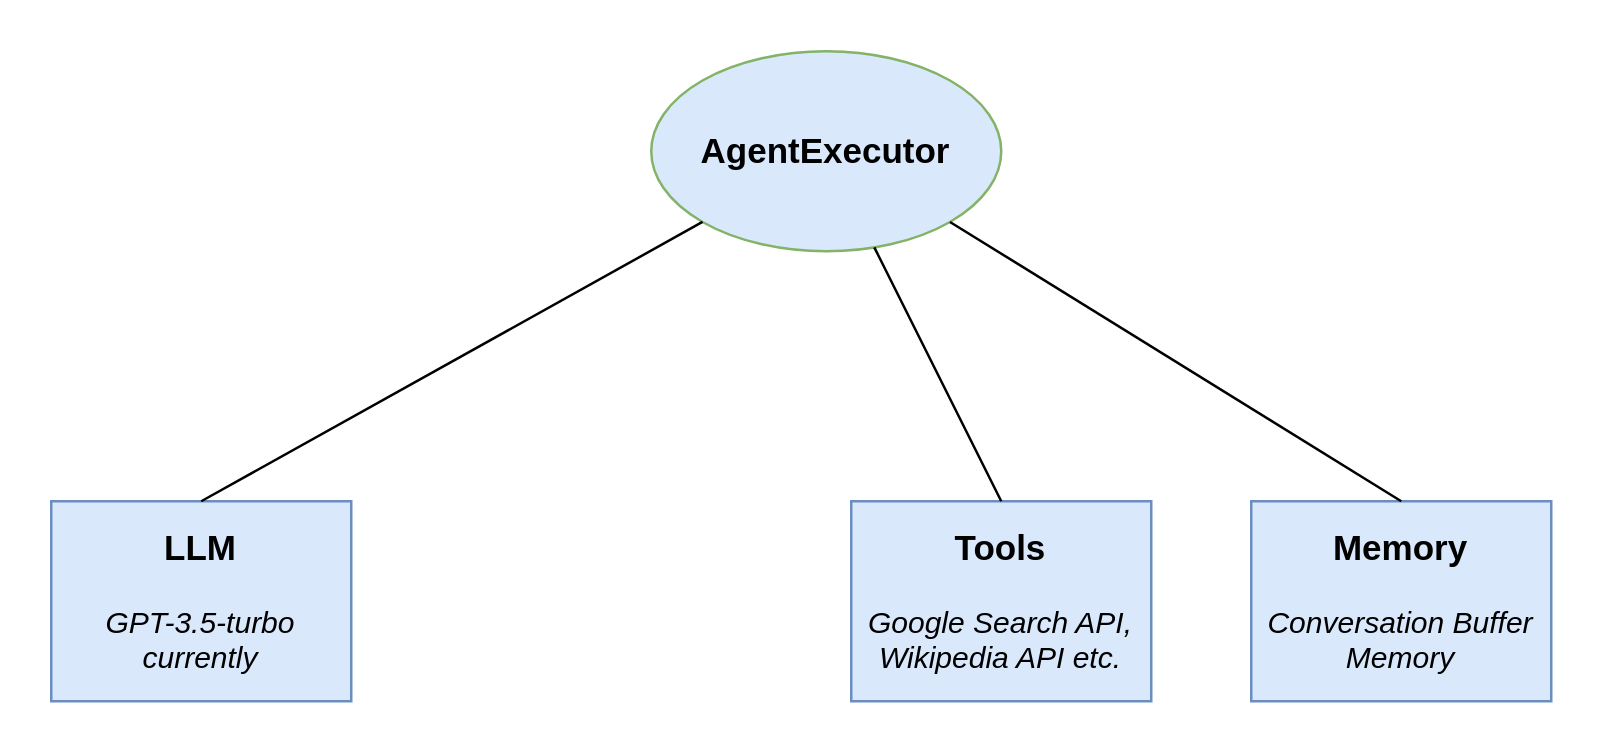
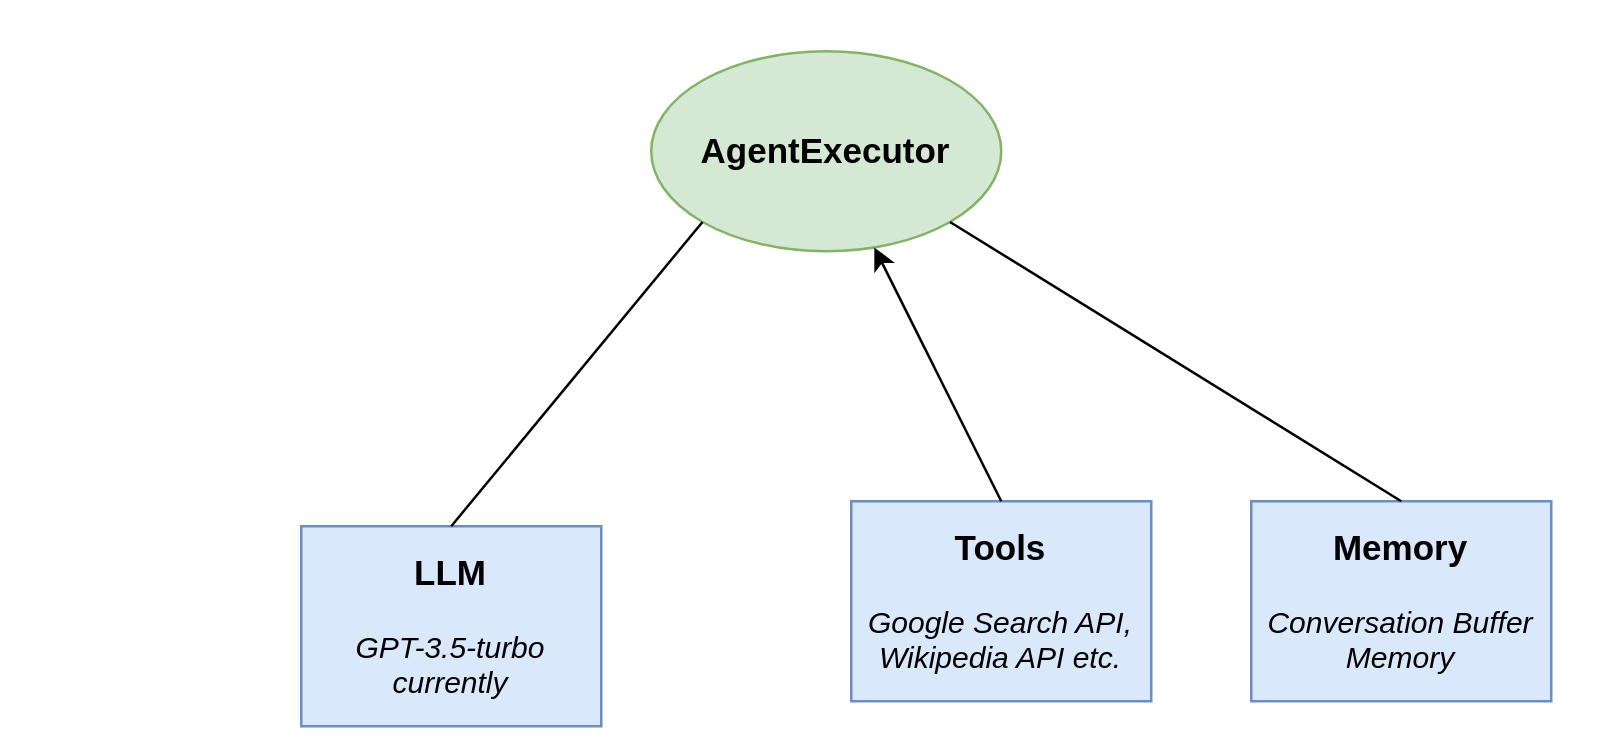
node "AgentExecutor": fillcolor #dae8fc -> #d5e8d4
edge "AgentExecutor" -- "Tools Google Search API, Wikipedia API etc.": arrowhead none -> classic
node "LLM GPT-3.5-turbo currently": moved (201, 601) -> (451, 626)
